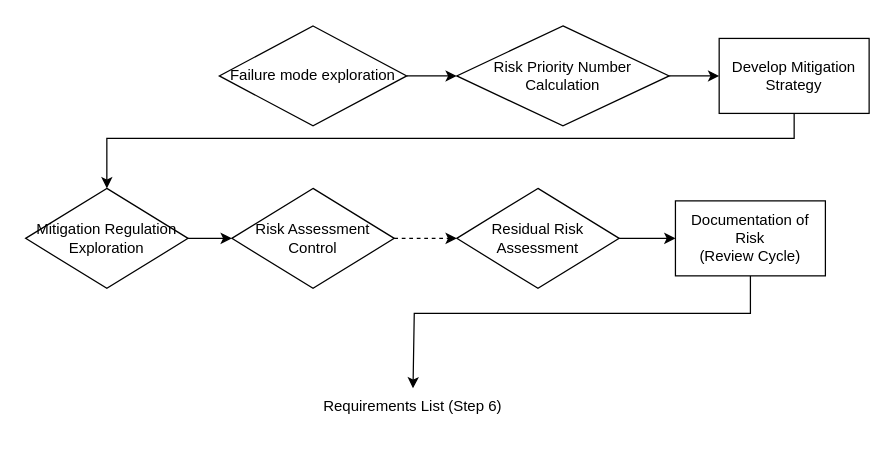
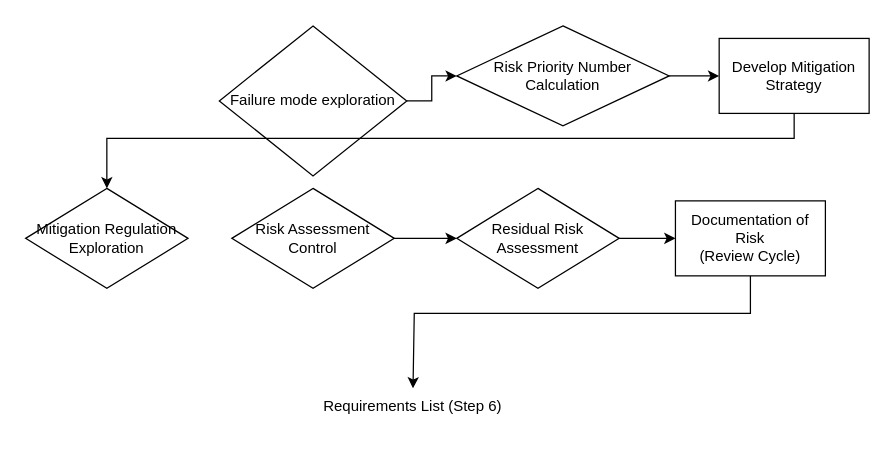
node "Failure mode exploration": size 188x100 -> 188x150
edge "Mitigation Regulation Exploration" -> "Risk Assessment Control": removed
edge "Risk Assessment Control" -> "Residual Risk Assessment": style dashed -> solid
